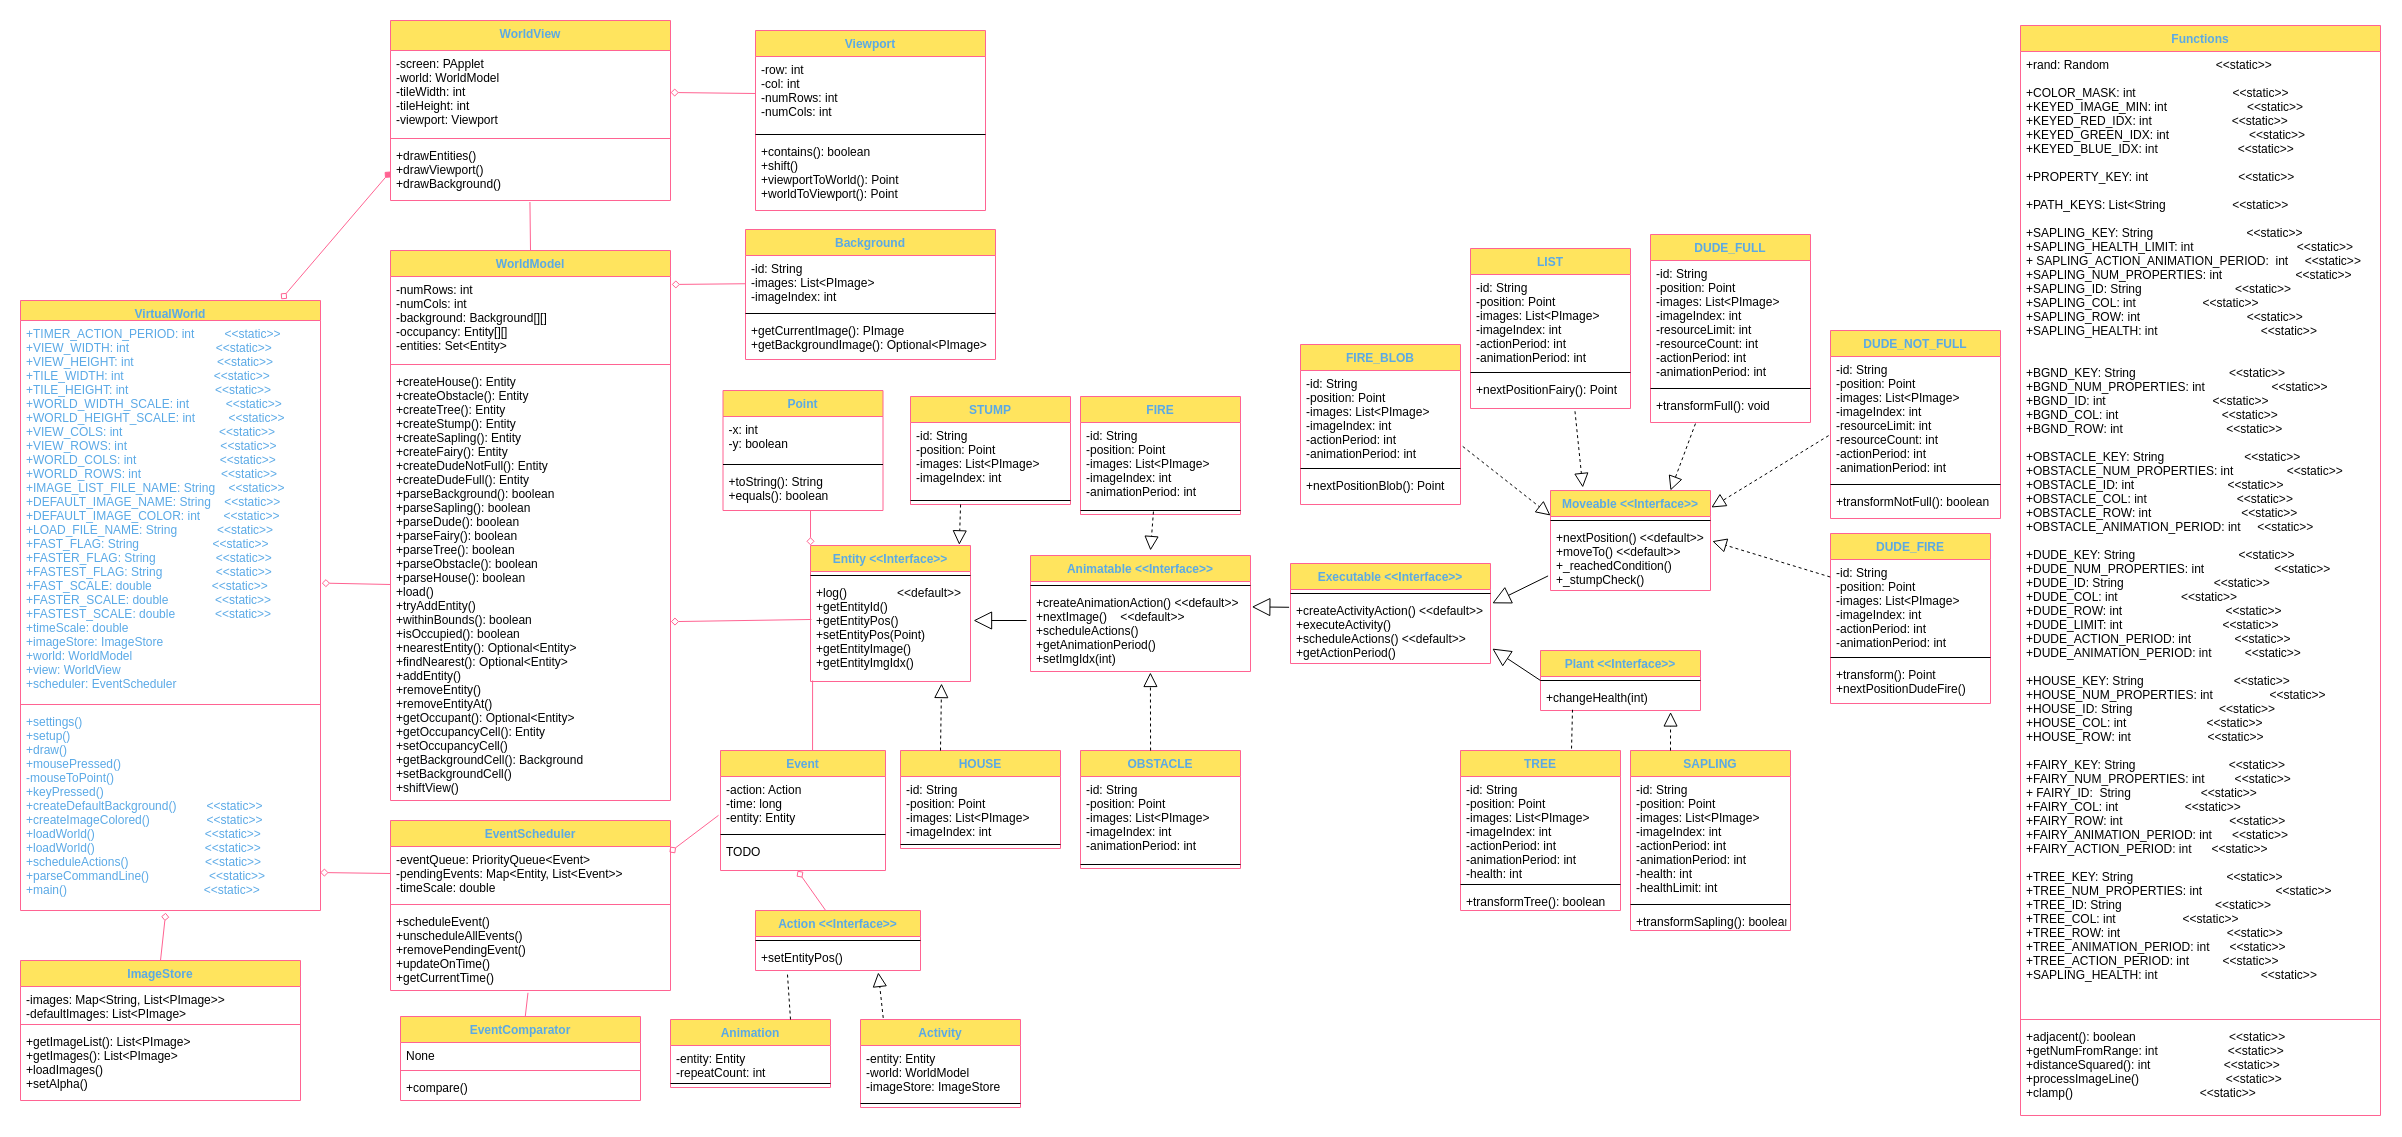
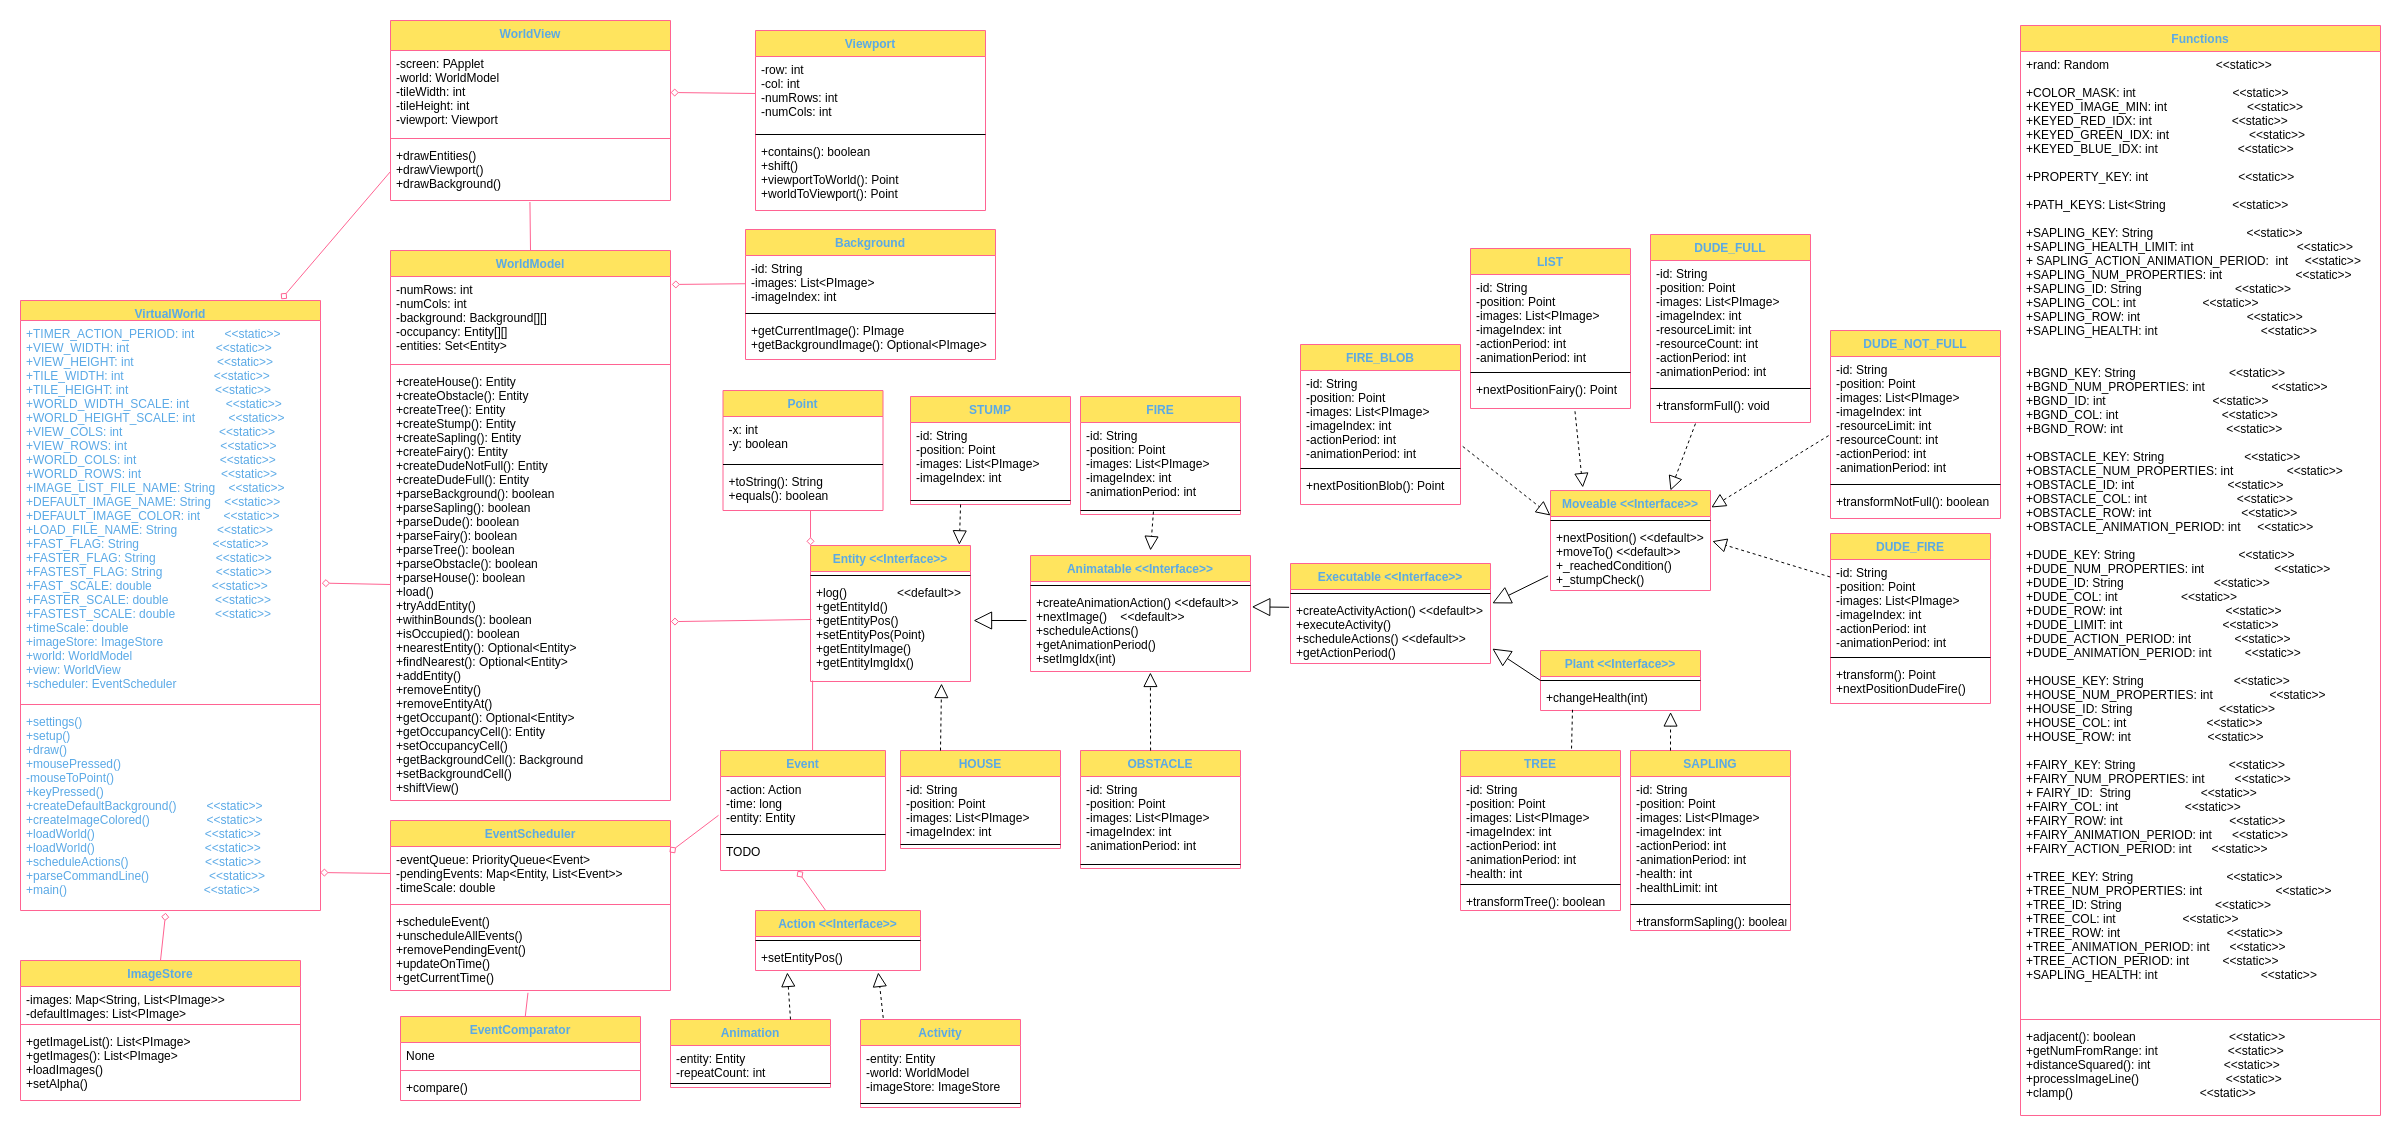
edge "+drawEntities() +drawViewport() +drawBackground()" -- "VirtualWorld": arrowhead diamond -> none
edge "+setEntityPos()" -- "Animation": arrowhead none -> block
